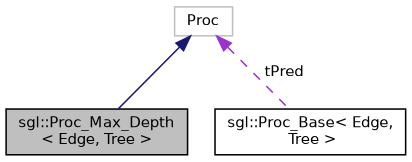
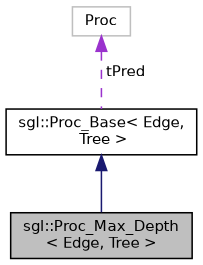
edge "sgl::Proc_Max_Depth < Edge, Tree >" -> "Proc": now "sgl::Proc_Max_Depth < Edge, Tree >" -> "sgl::Proc_Base< Edge, Tree >"
